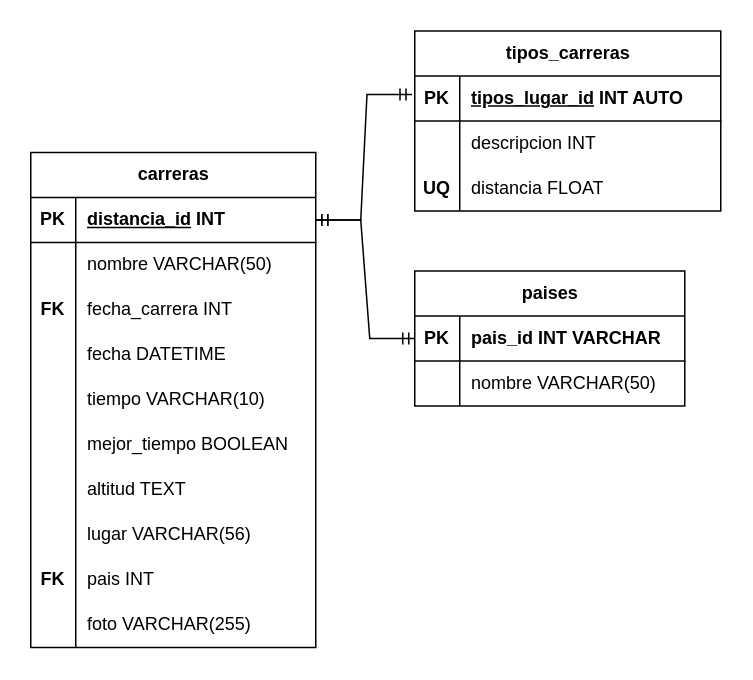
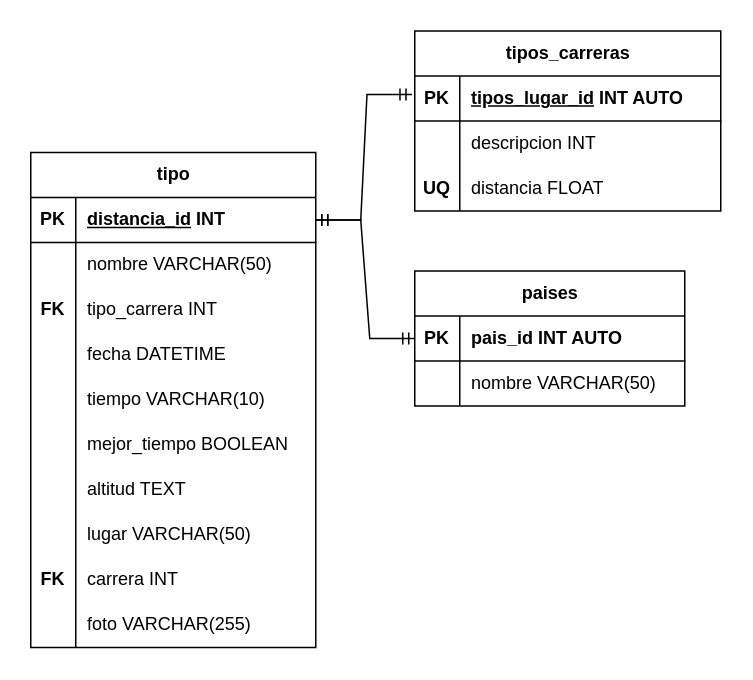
node "carreras": label "carreras" -> "tipo"
node "fecha_carrera INT": label "fecha_carrera INT" -> "tipo_carrera INT"
node "pais_id INT VARCHAR": label "pais_id INT VARCHAR" -> "pais_id INT AUTO"
node "lugar VARCHAR(56)": label "lugar VARCHAR(56)" -> "lugar VARCHAR(50)"
node "pais INT": label "pais INT" -> "carrera INT"
